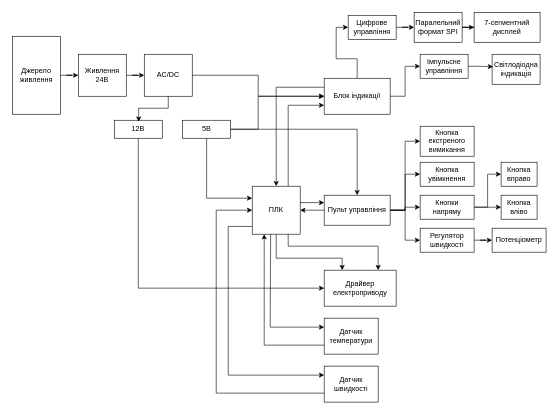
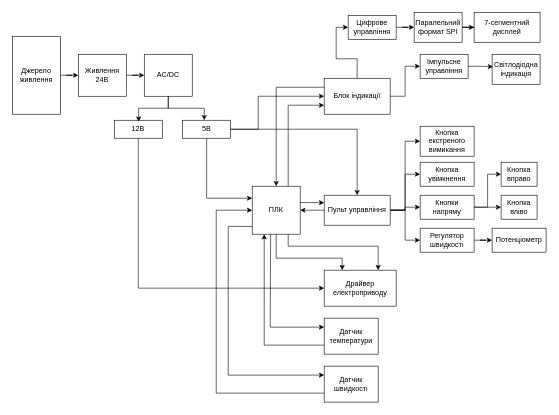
edge "AC/DC" -> "Блок індикації": now "AC/DC" -> "5В"
